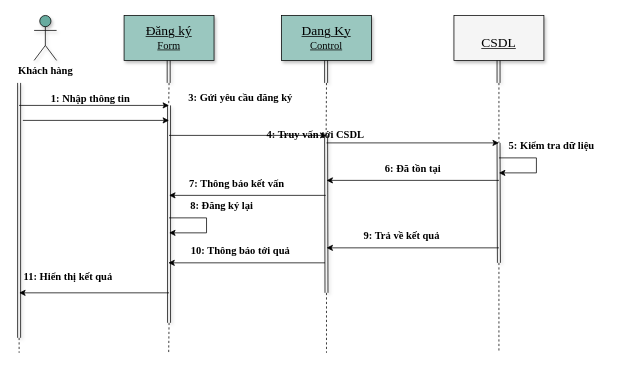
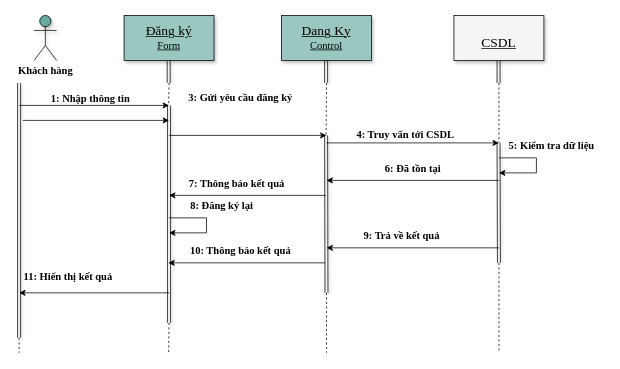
node "4: Truy vấn tới CSDL": moved (315, 135) -> (405, 135)
node "7: Thông báo kết vấn": label "7: Thông báo kết vấn" -> "7: Thông báo kết quả"
node "10: Thông báo tới quả": label "10: Thông báo tới quả" -> "10: Thông báo kết quả"
